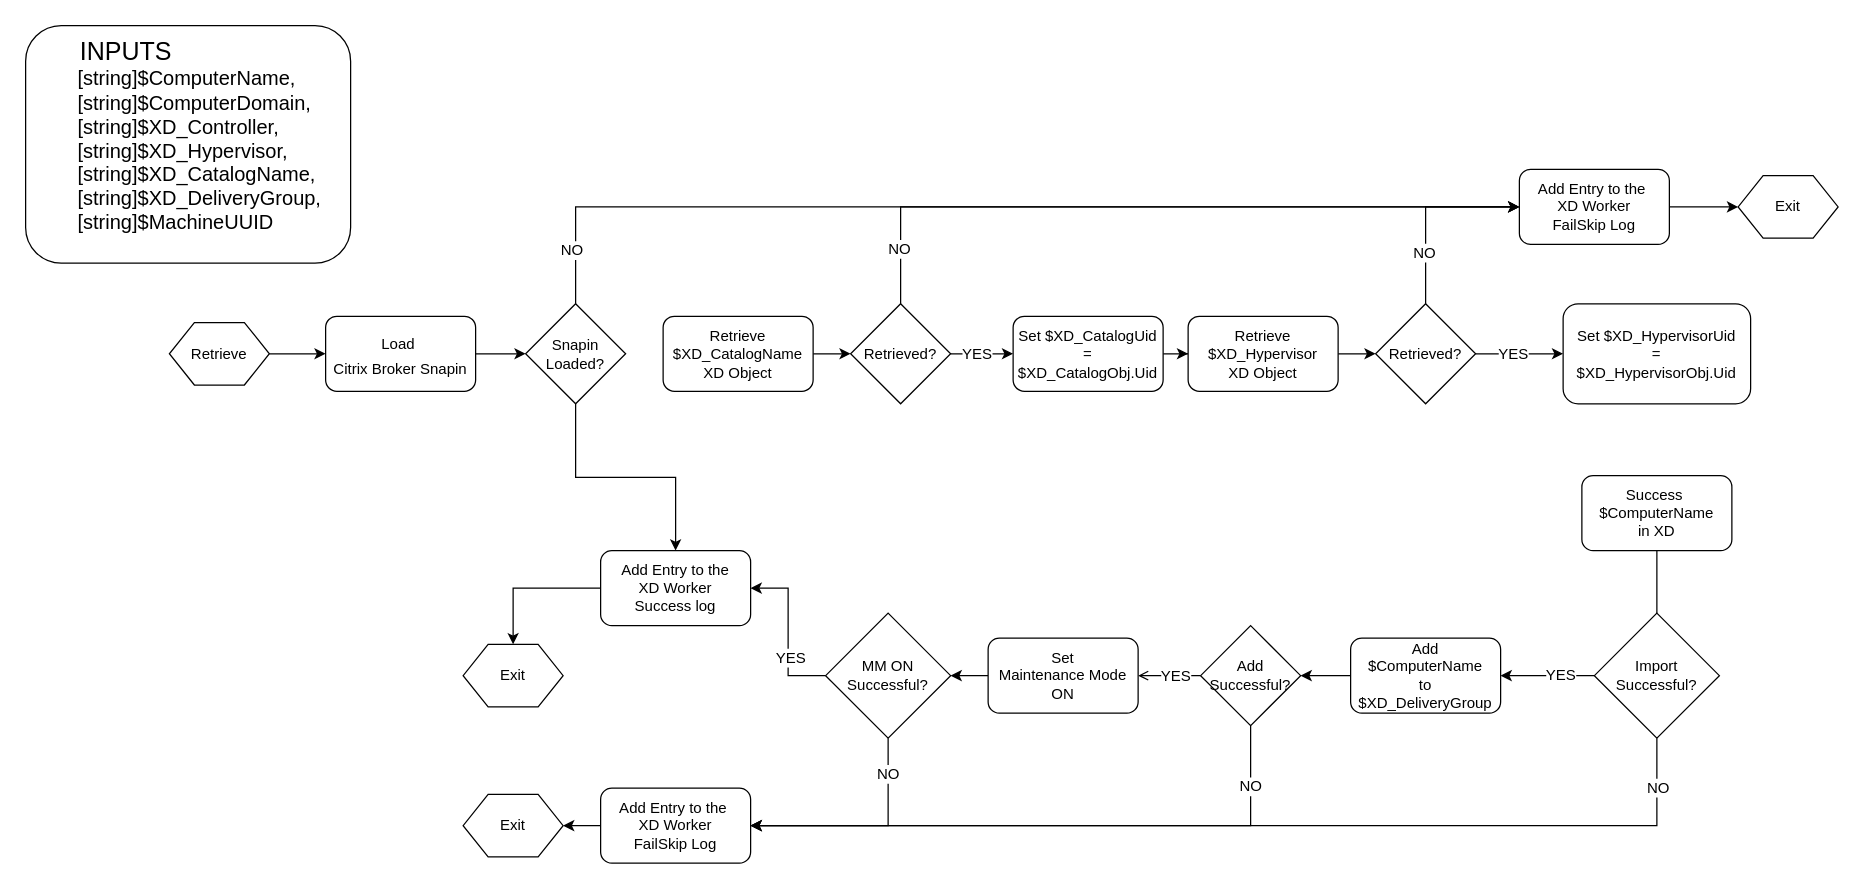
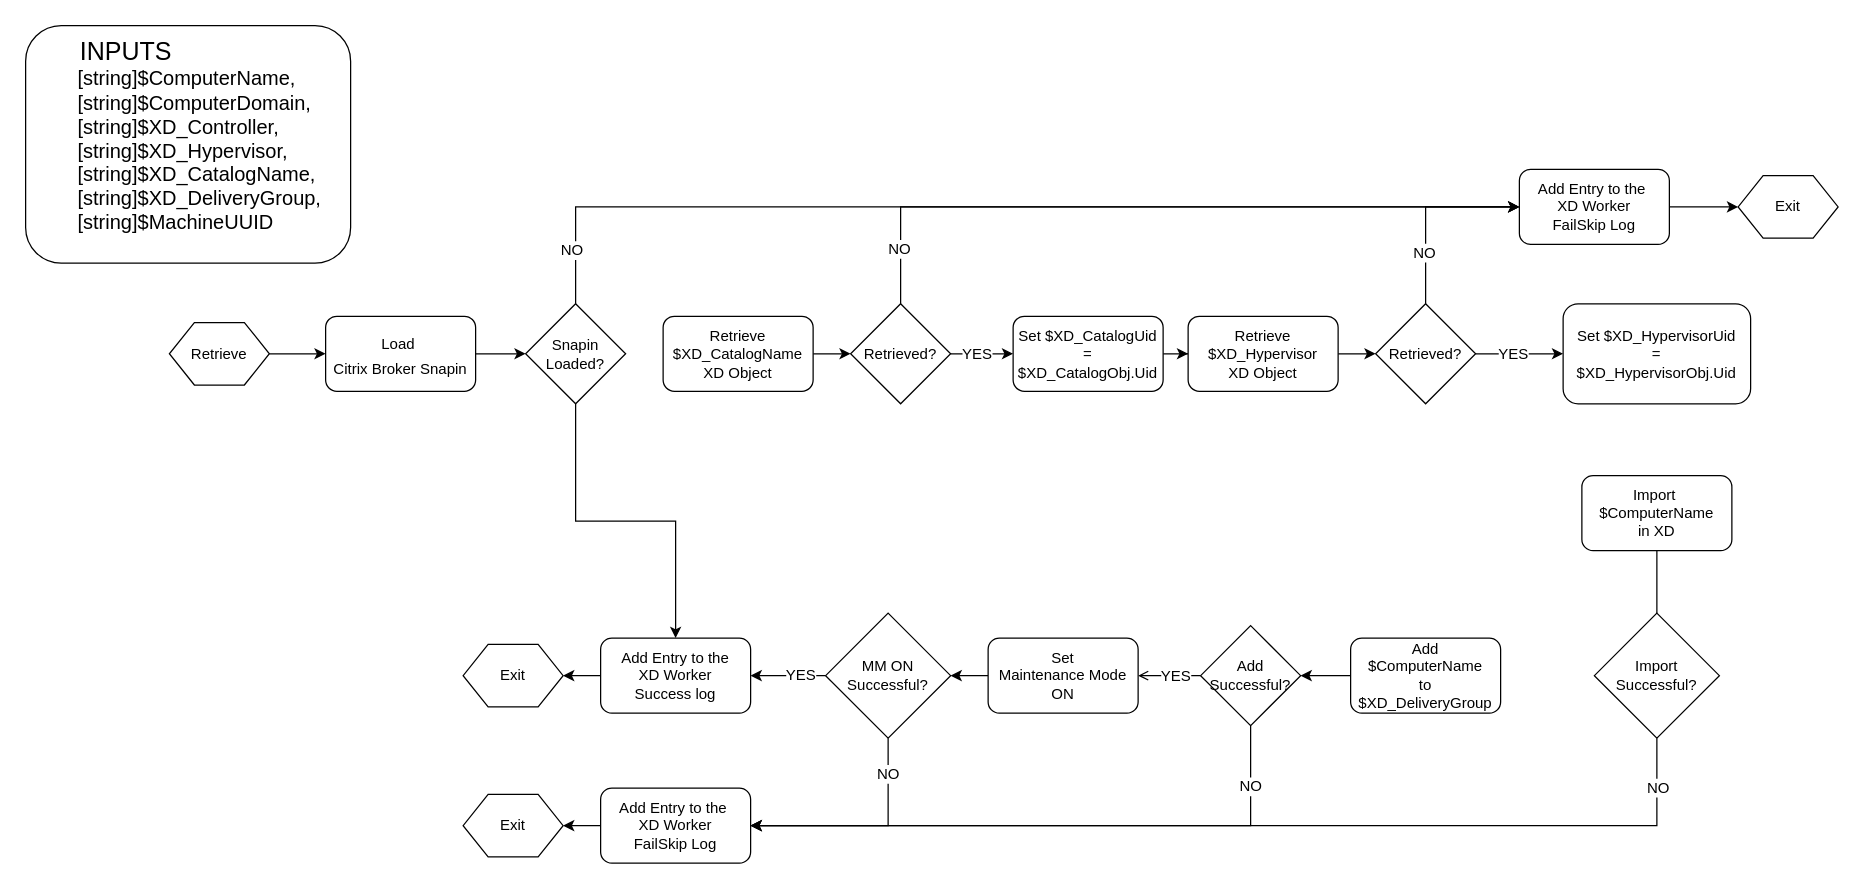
node "Success $ComputerName in XD": label "Success $ComputerName in XD" -> "Import $ComputerName in XD"
node "Add Entry to the XD Worker Success log": moved (676, 588) -> (676, 676)
edge "Import Successful?" -> "Add $ComputerName to $XD_DeliveryGroup": removed, label "YES"
